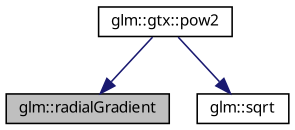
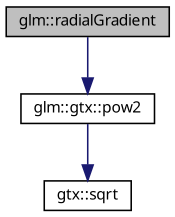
edge "glm::gtx::pow2" -> "glm::radialGradient": reversed
node "glm::sqrt": label "glm::sqrt" -> "gtx::sqrt"
